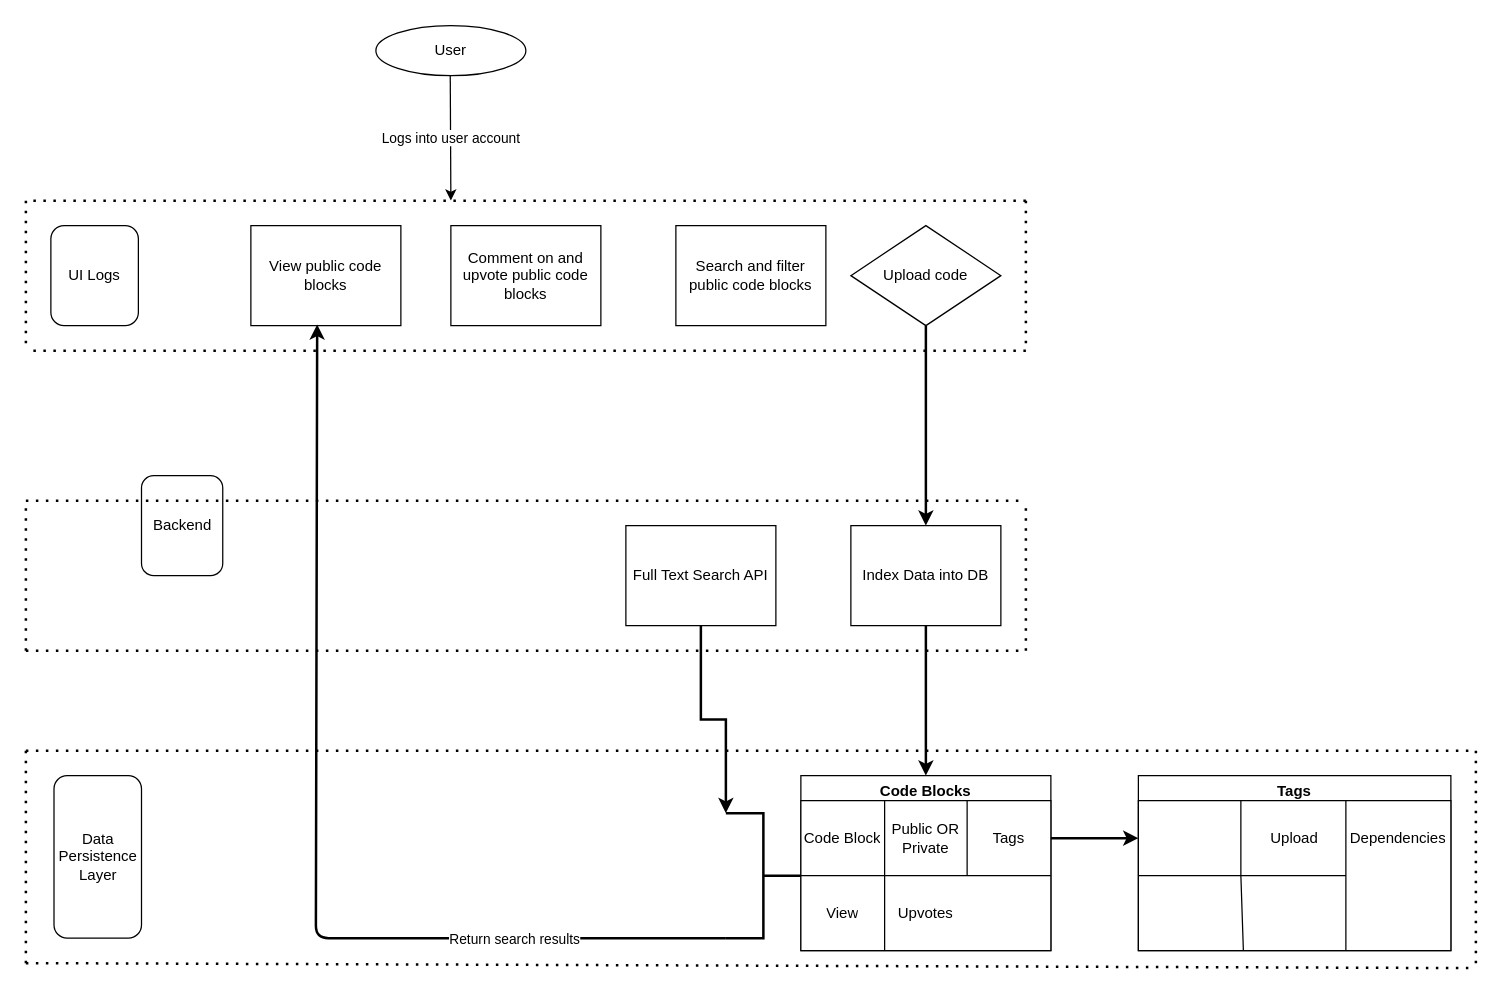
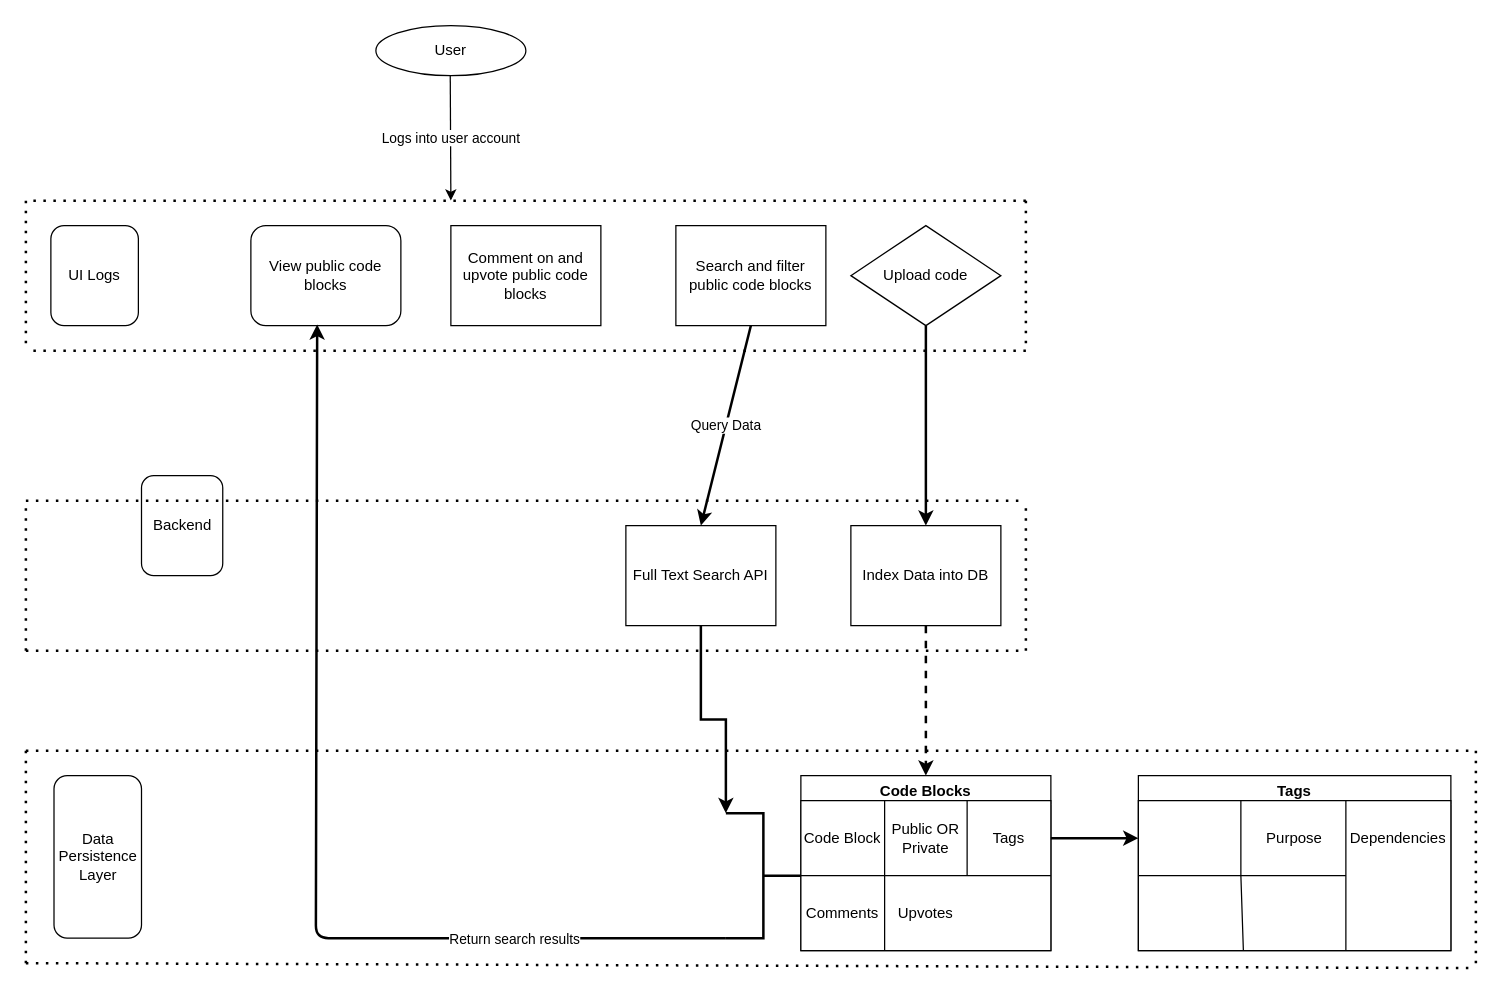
node "View public code blocks": shape rectangle -> rounded rectangle
edge "Search and filter public code blocks" -> "Full Text Search API": added, label "Query Data"
edge "Index Data into DB" -> "Code Blocks": style solid -> dashed
node "Upload": label "Upload" -> "Purpose"
node "View": label "View" -> "Comments"
